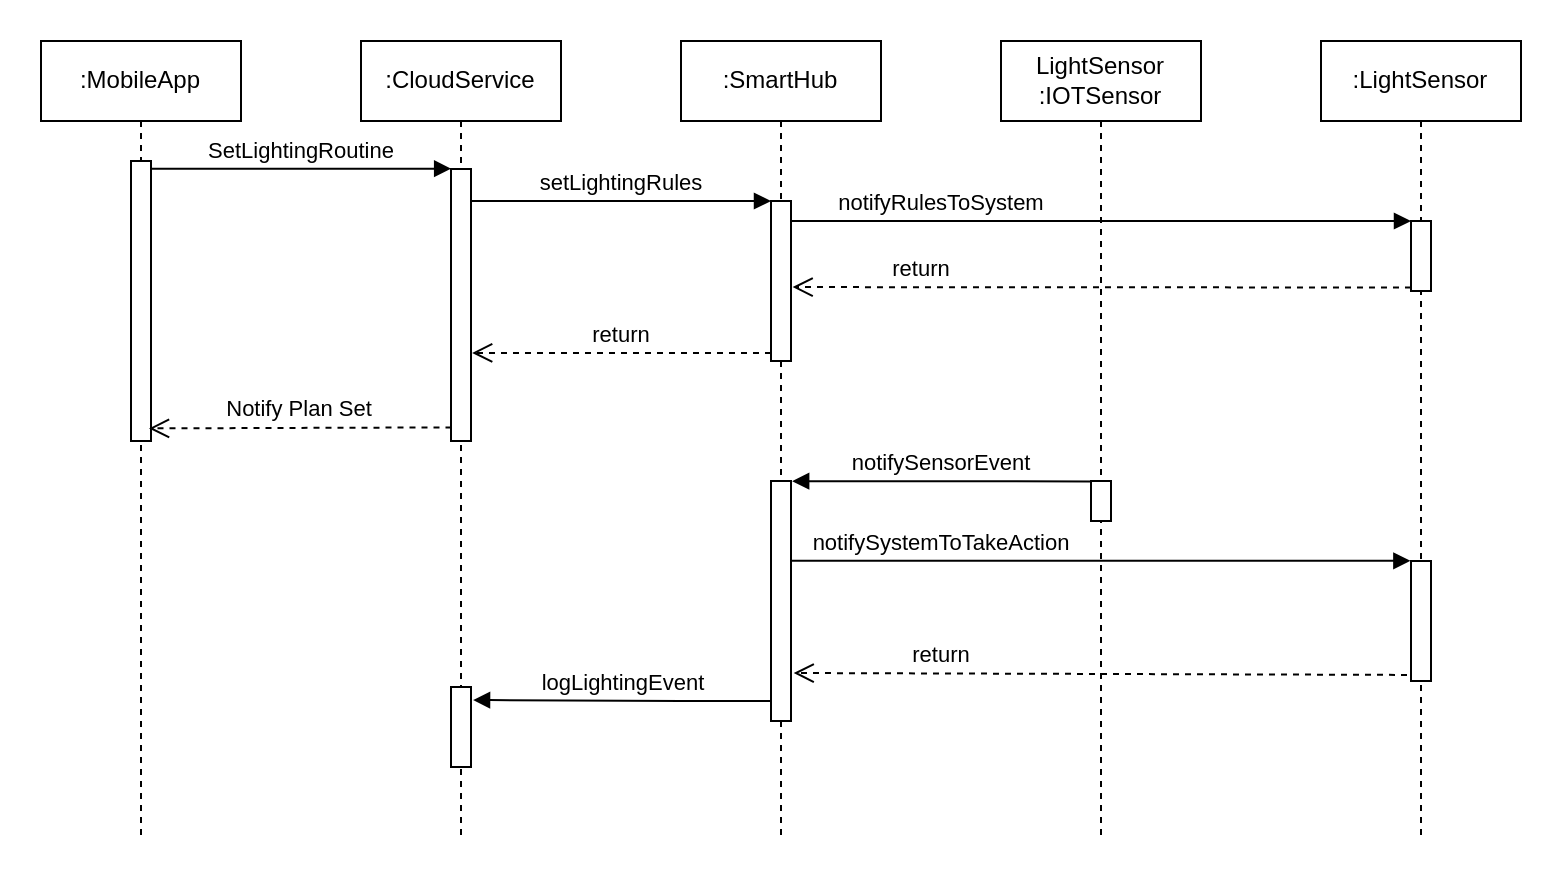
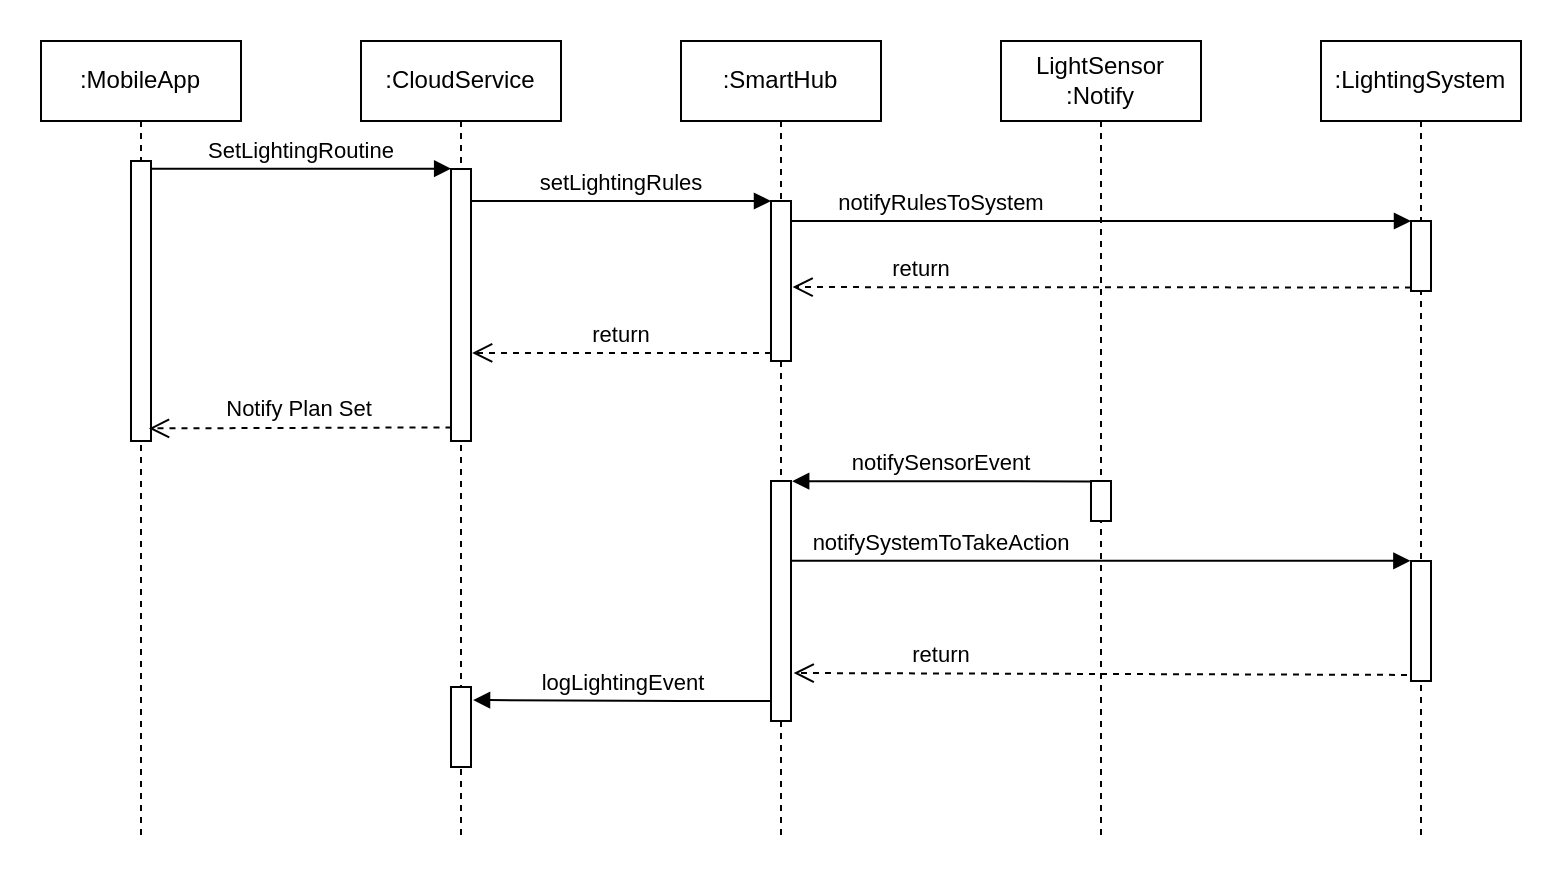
node "LightSensor :IOTSensor": label "LightSensor :IOTSensor" -> "LightSensor :Notify"
node ":LightSensor": label ":LightSensor" -> ":LightingSystem"
